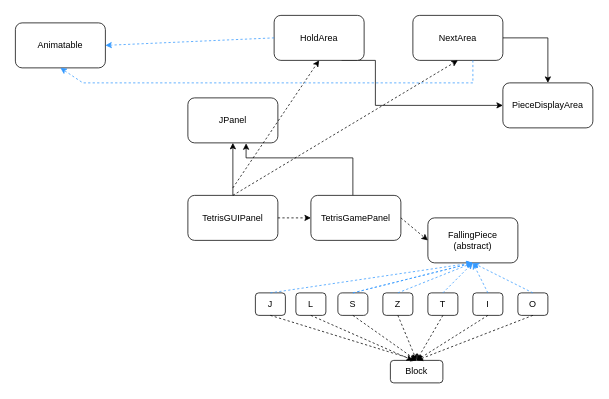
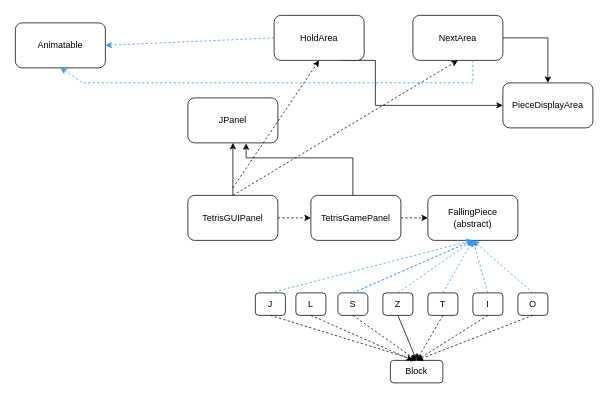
node "FallingPiece (abstract)": moved (473, 240) -> (473, 218)
edge "Z" -> "Block": style dashed -> solid
